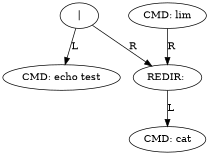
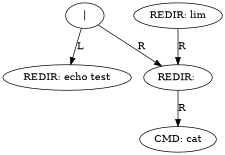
node "CMD: lim": label "CMD: lim" -> "REDIR: lim"
node "CMD: echo test": label "CMD: echo test" -> "REDIR: echo test"
edge "REDIR:" -> "CMD: cat": label "L" -> "R"
